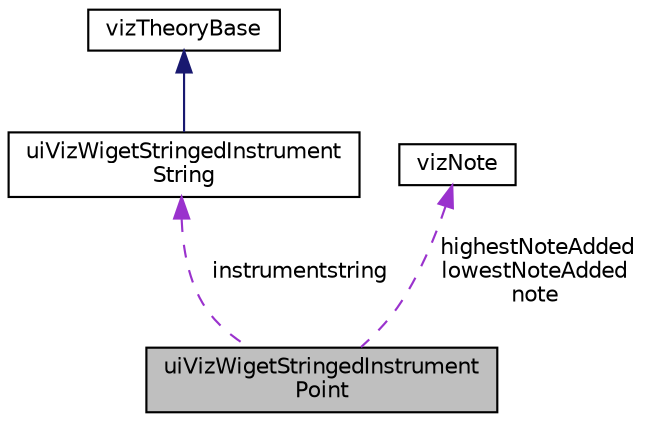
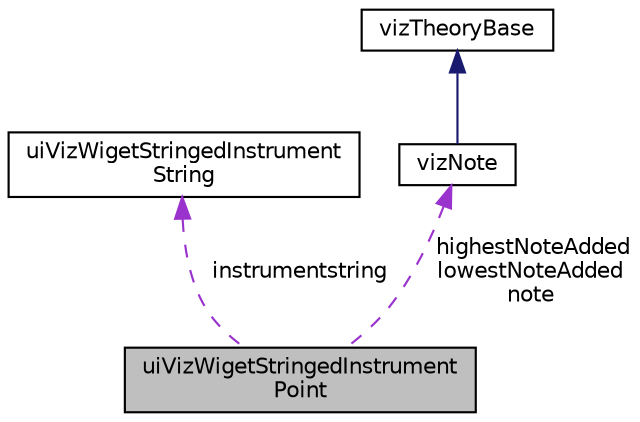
edge "uiVizWigetStringedInstrument String" -> "vizTheoryBase": now "vizNote" -> "vizTheoryBase"
